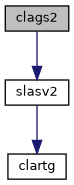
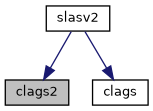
edge "clags2" -> "slasv2": reversed
node "clartg": label "clartg" -> "clags"
